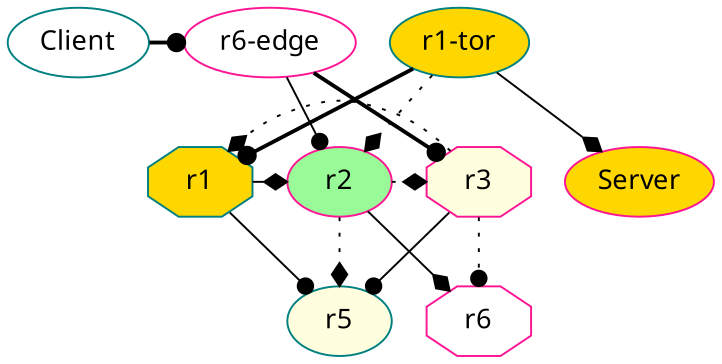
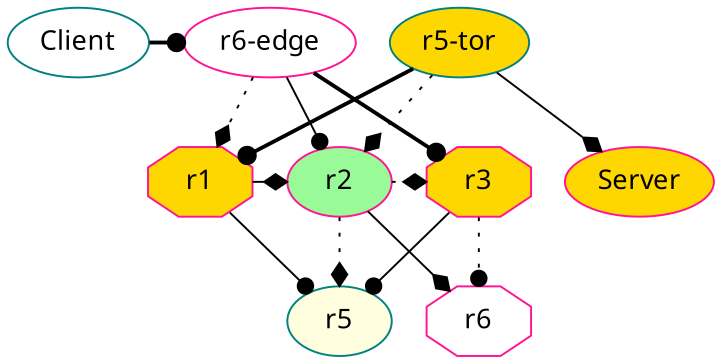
node "r1-tor": label "r1-tor" -> "r5-tor"
edge "r3" -> "r1": now "r6-edge" -> "r1"
node "r1": color teal -> deeppink
node "r3": fillcolor lightyellow -> gold
